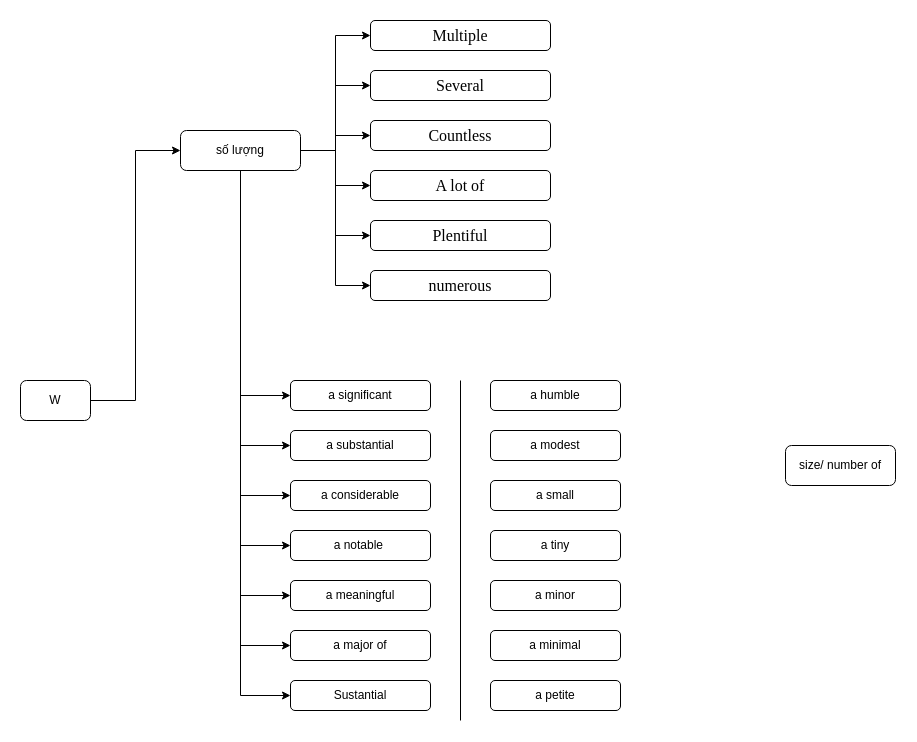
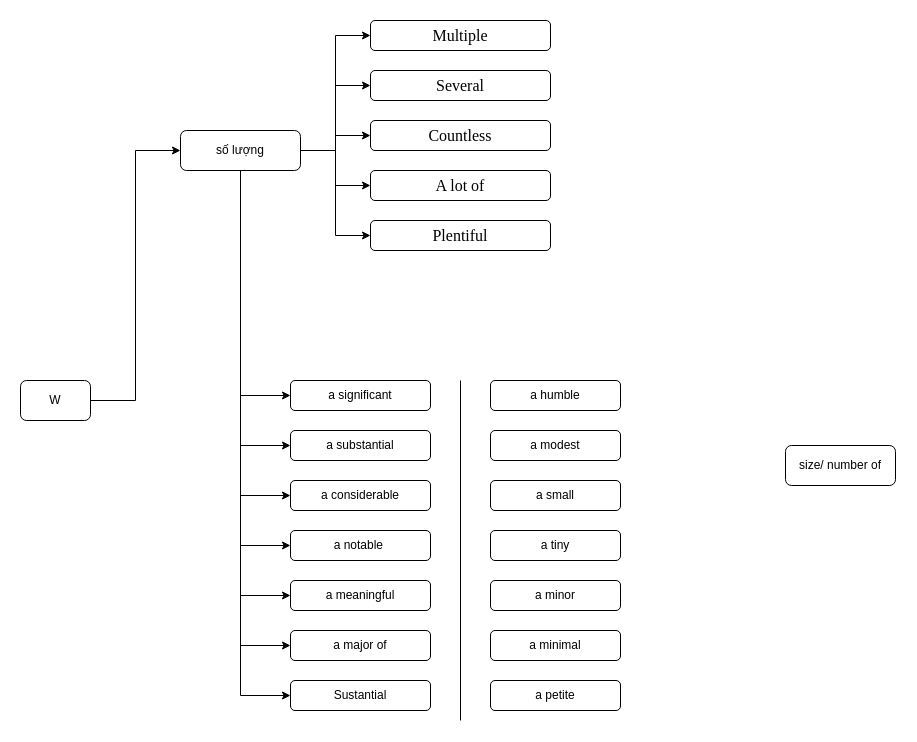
edge "số lượng" -> "numerous": removed
node "numerous": removed
